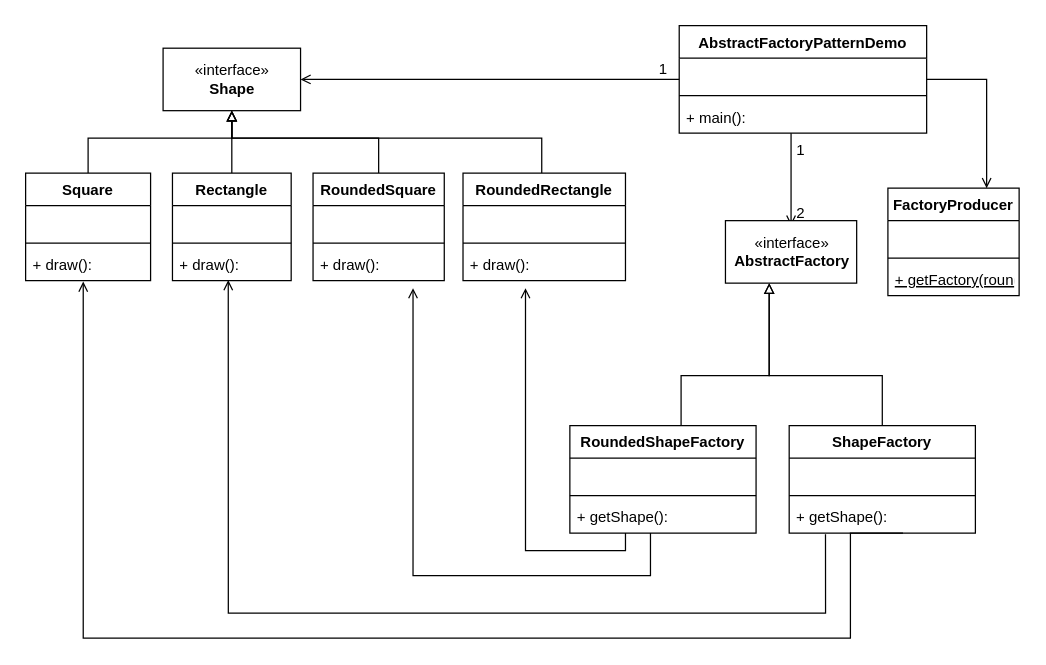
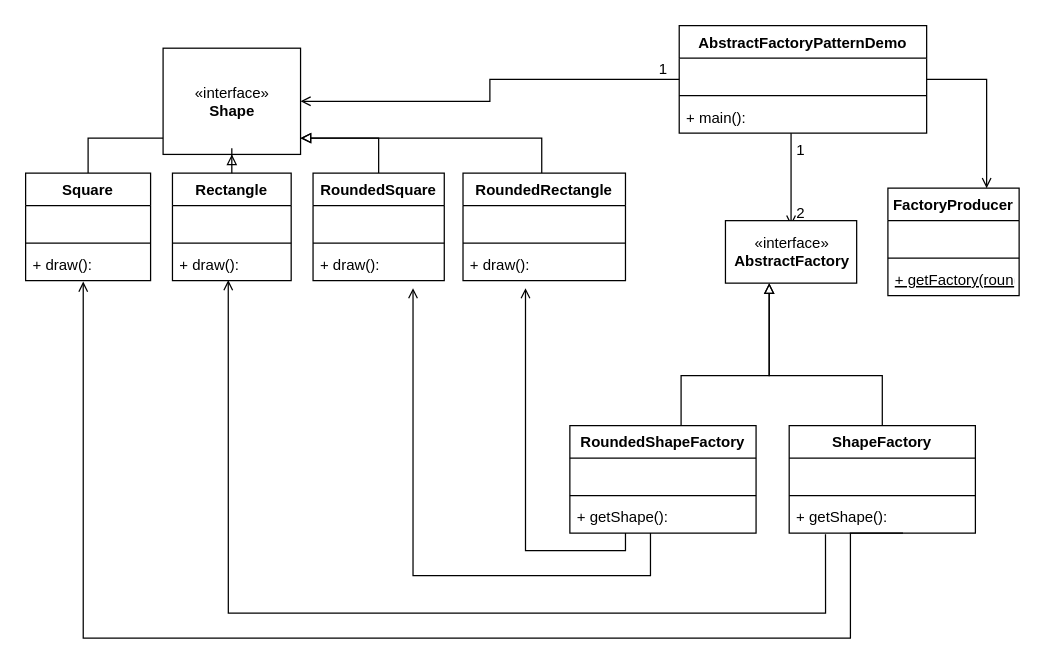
node "«interface» Shape": size 138x63 -> 138x106
